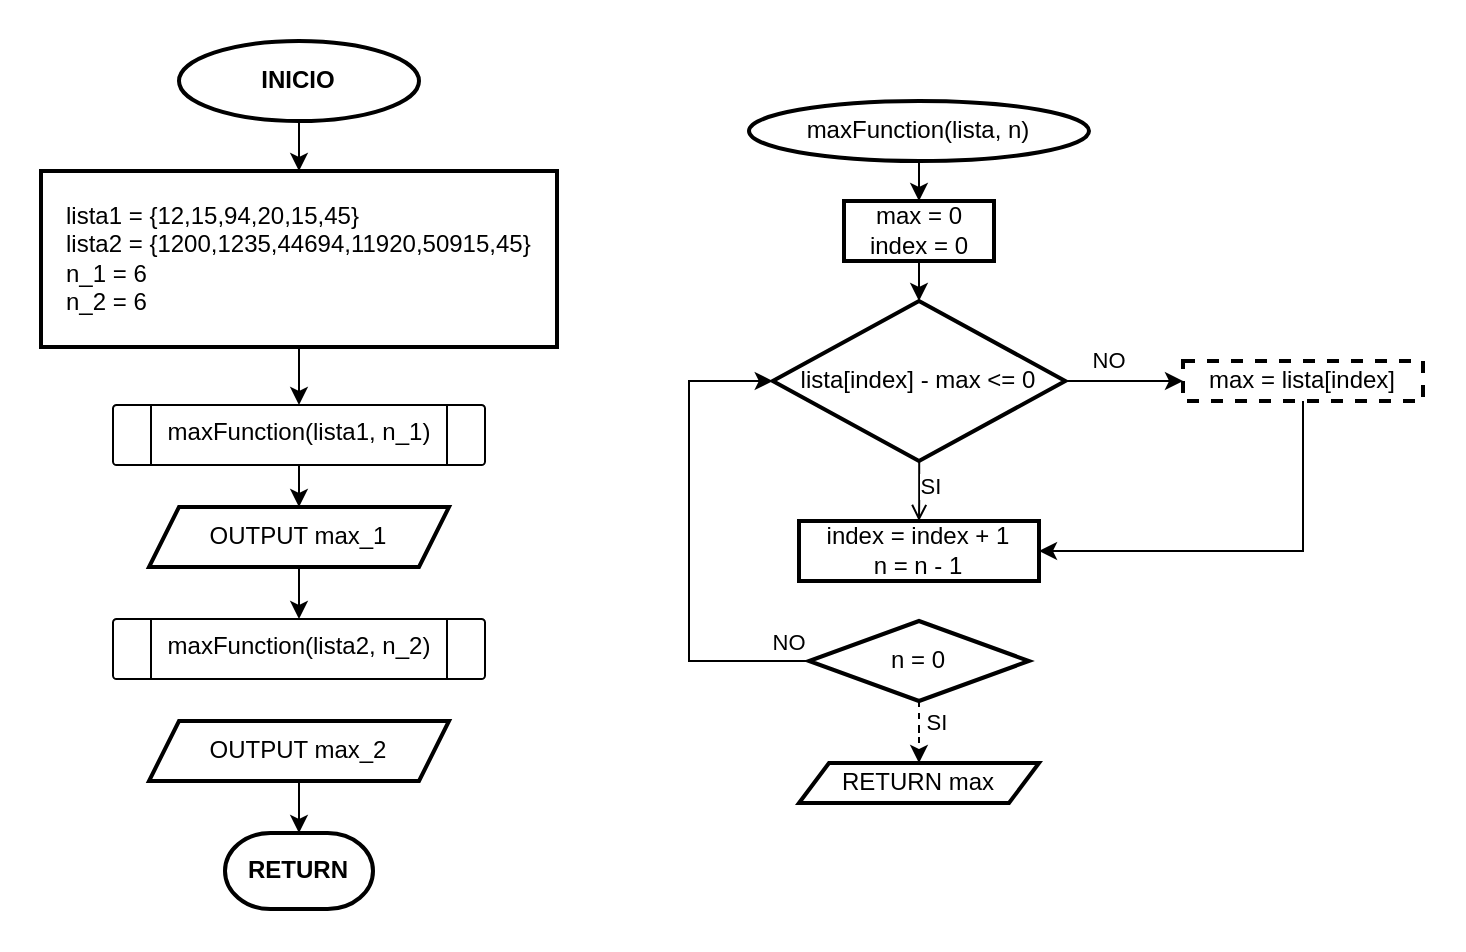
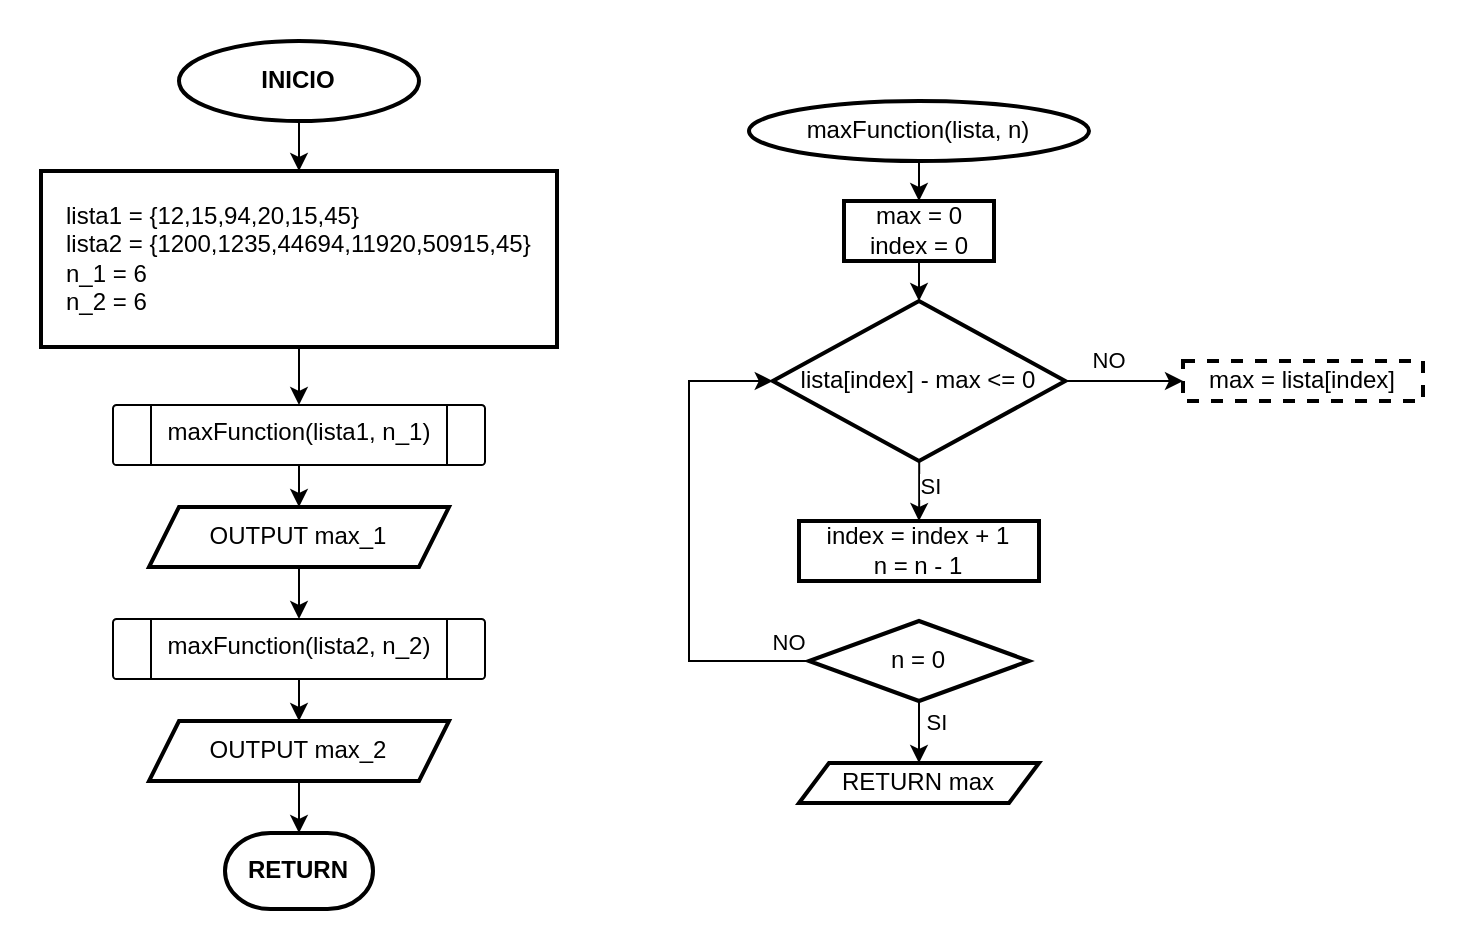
edge "lista[index] - max <= 0" -> "index = index + 1 n = n - 1": arrowhead open -> classic
edge "max = lista[index]" -> "index = index + 1 n = n - 1": removed
edge "maxFunction(lista2, n_2)" -> "OUTPUT max_2": added
edge "n = 0" -> "RETURN max": style dashed -> solid
